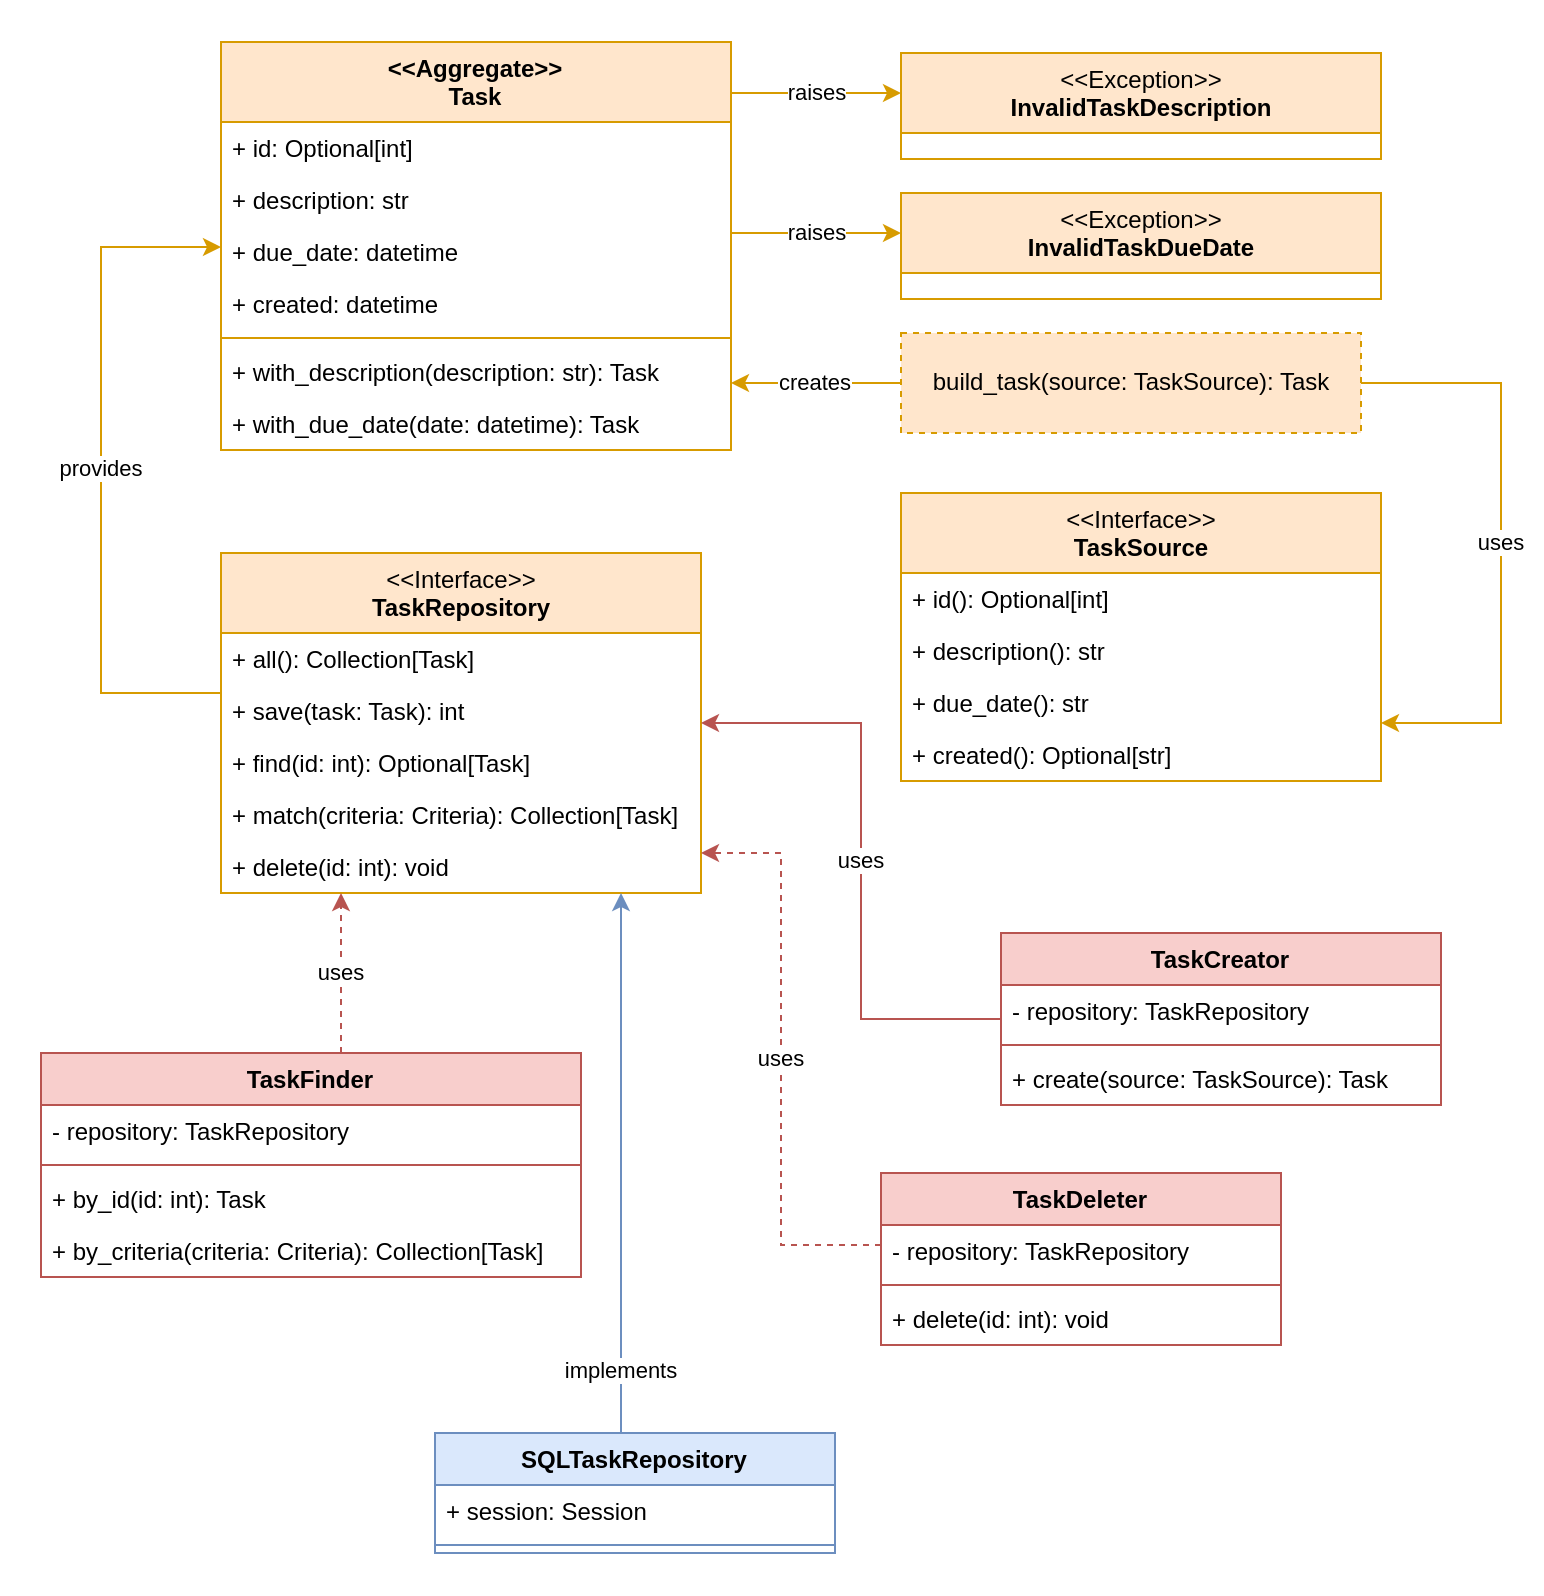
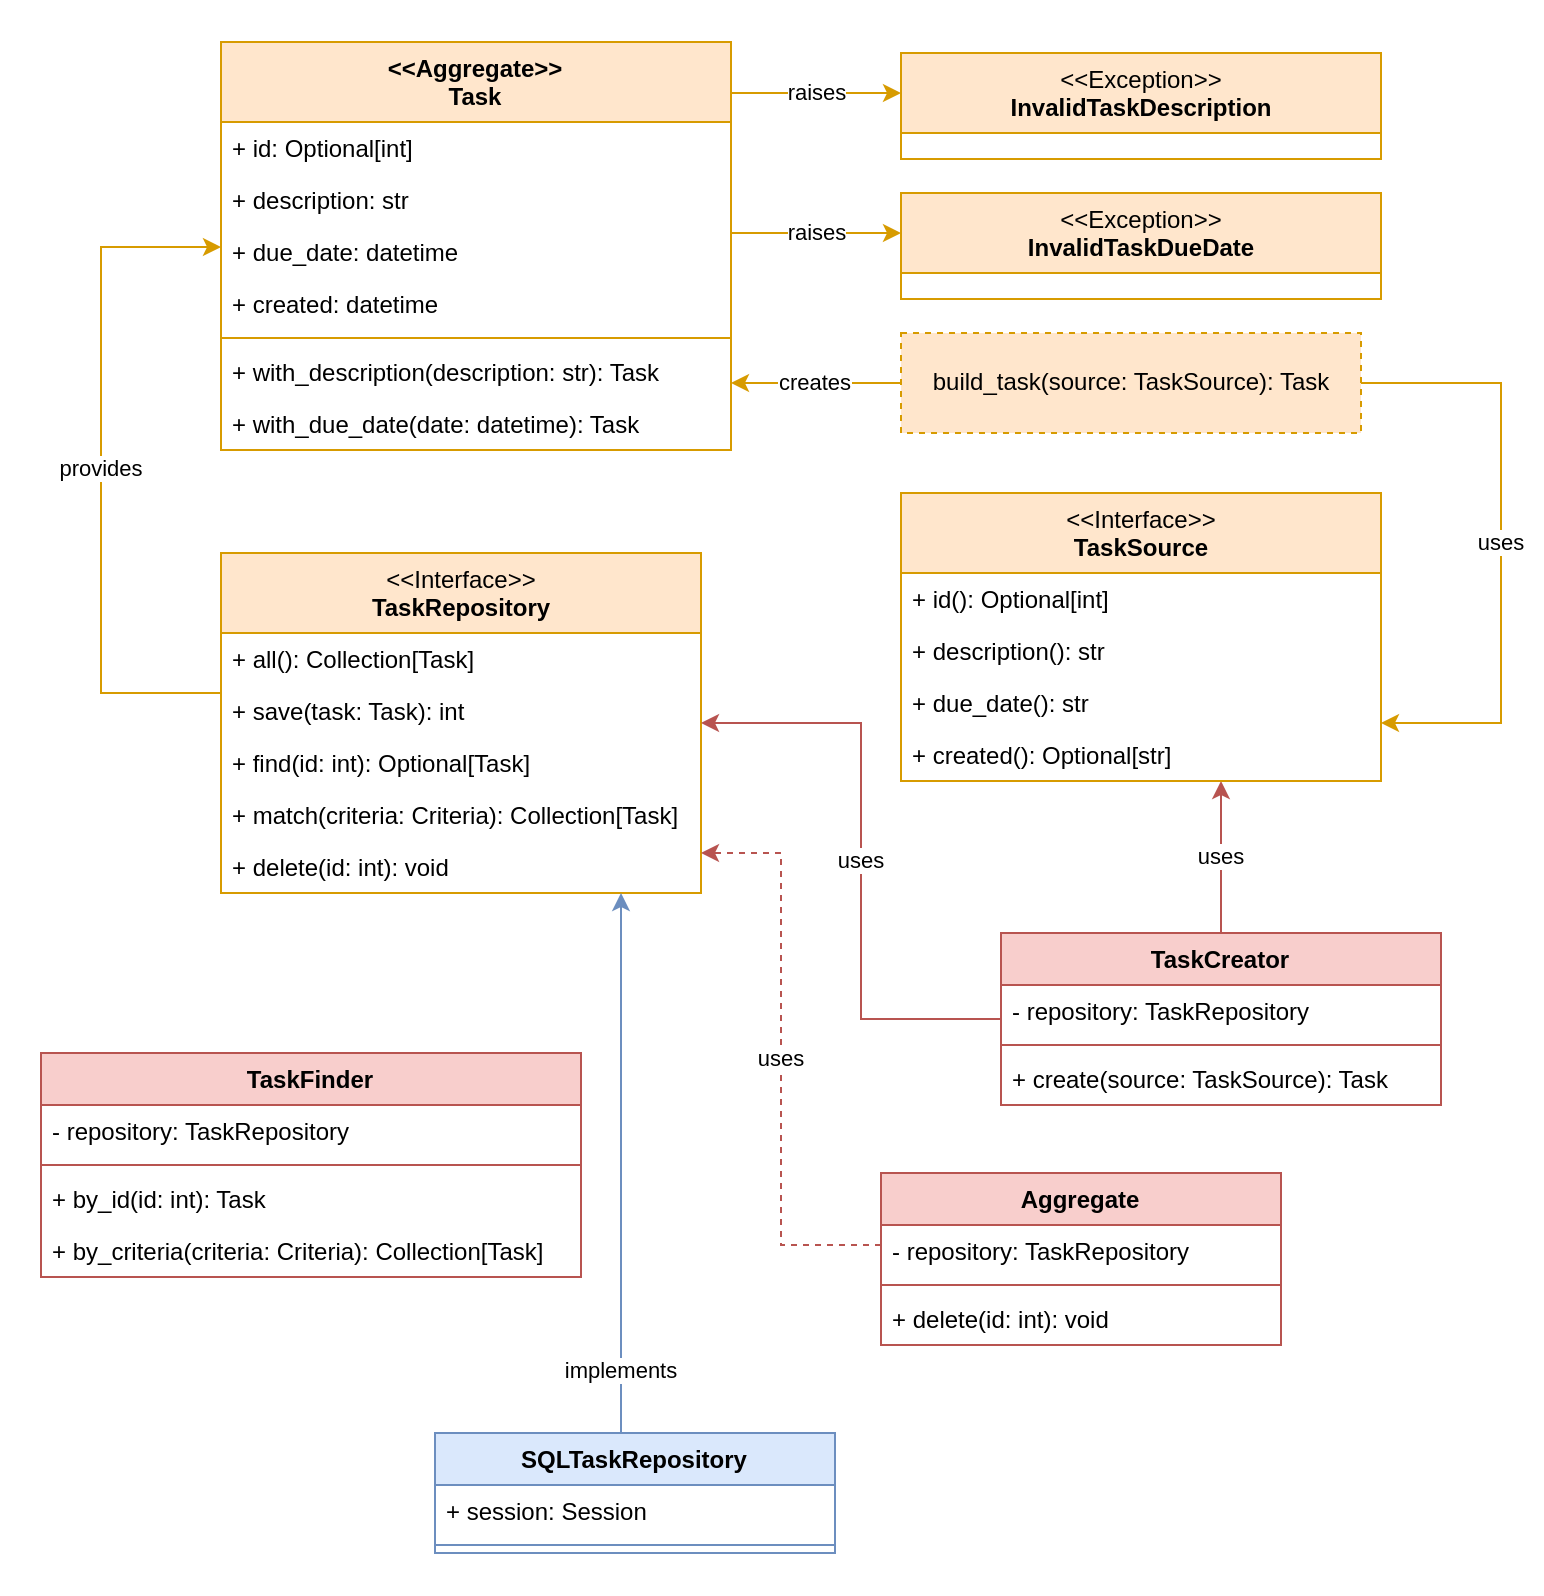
edge "TaskCreator" -> "<<Interface>> TaskSource": added, label "uses"
edge "TaskFinder" -> "<<Interface>> TaskRepository": removed, label "uses"
node "TaskDeleter": label "TaskDeleter" -> "Aggregate"
